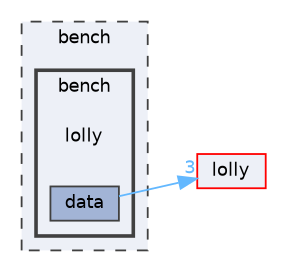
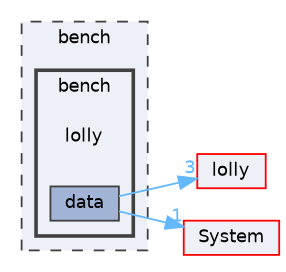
node "System": added
